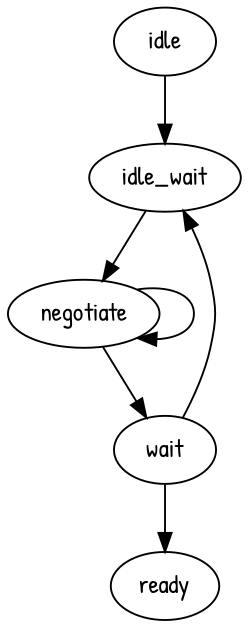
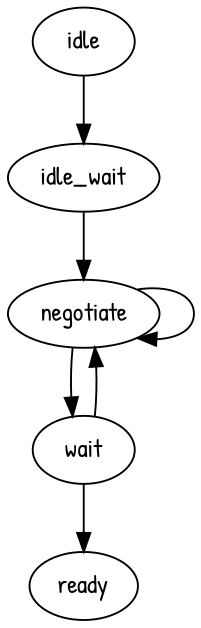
edge "wait" -> "idle_wait": now "wait" -> "negotiate"
